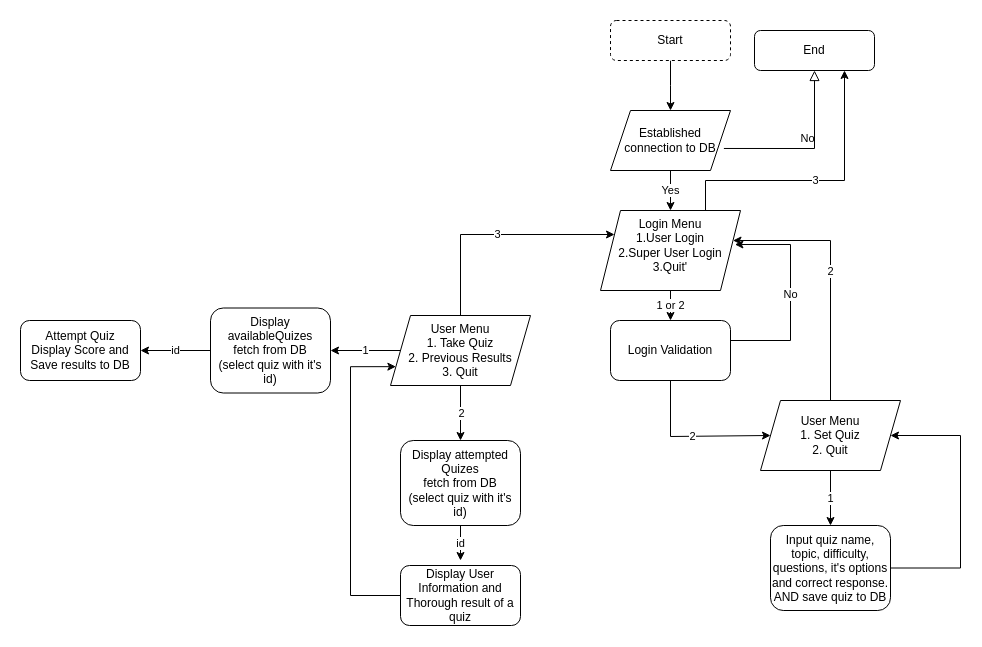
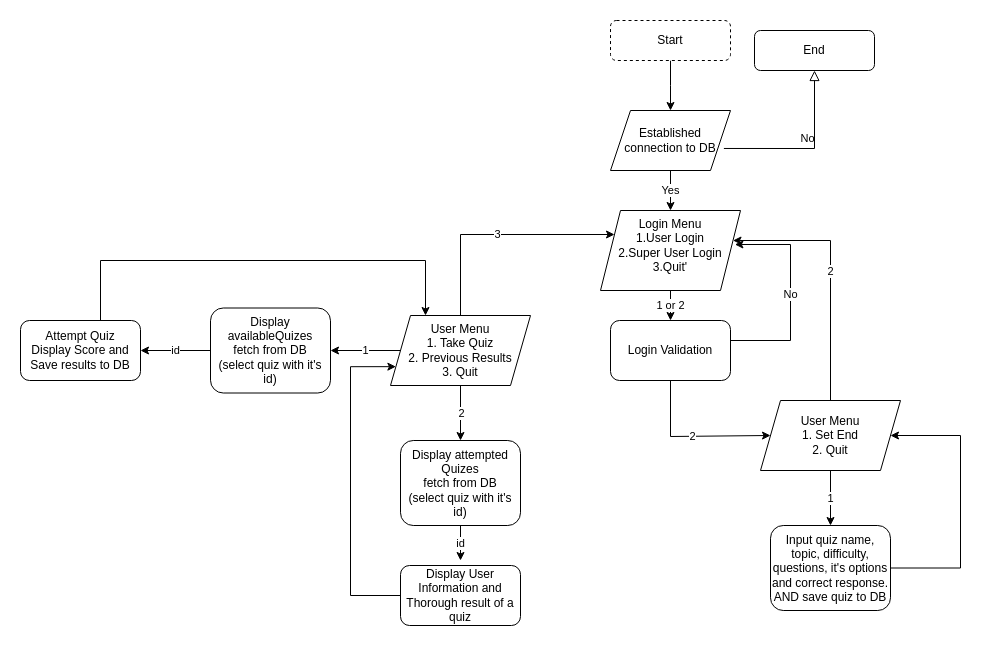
edge "Login Menu 1.User Login 2.Super User Login 3.Quit'" -> "End": removed, label "3"
edge "Attempt Quiz Display Score and Save results to DB" -> "User Menu 1. Take Quiz 2. Previous Results 3. Quit": added
node "User Menu 1. Set Quiz 2. Quit": label "User Menu 1. Set Quiz 2. Quit" -> "User Menu 1. Set End 2. Quit"
